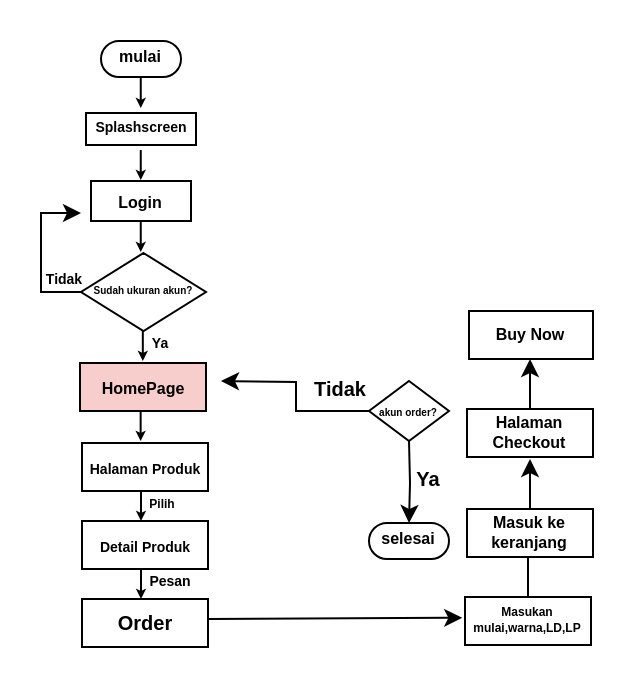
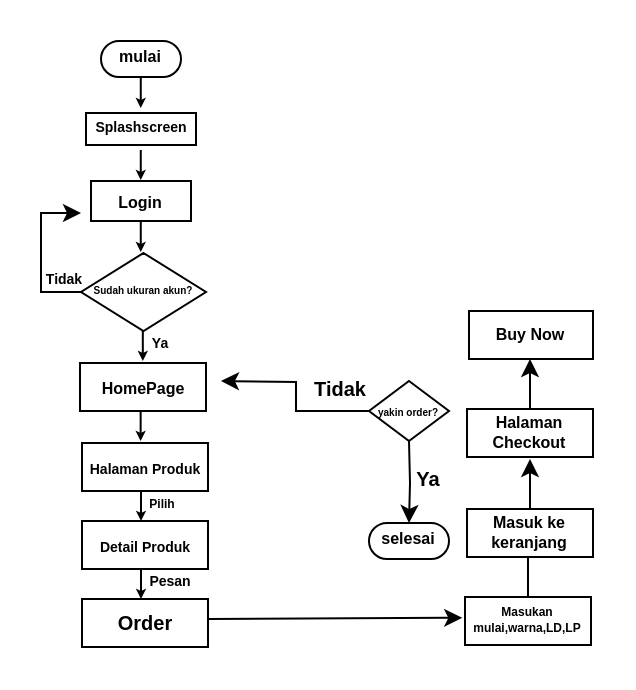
node "HomePage": fillcolor #f8cecc -> #ffffff
node "akun order?": label "akun order?" -> "yakin order?"
